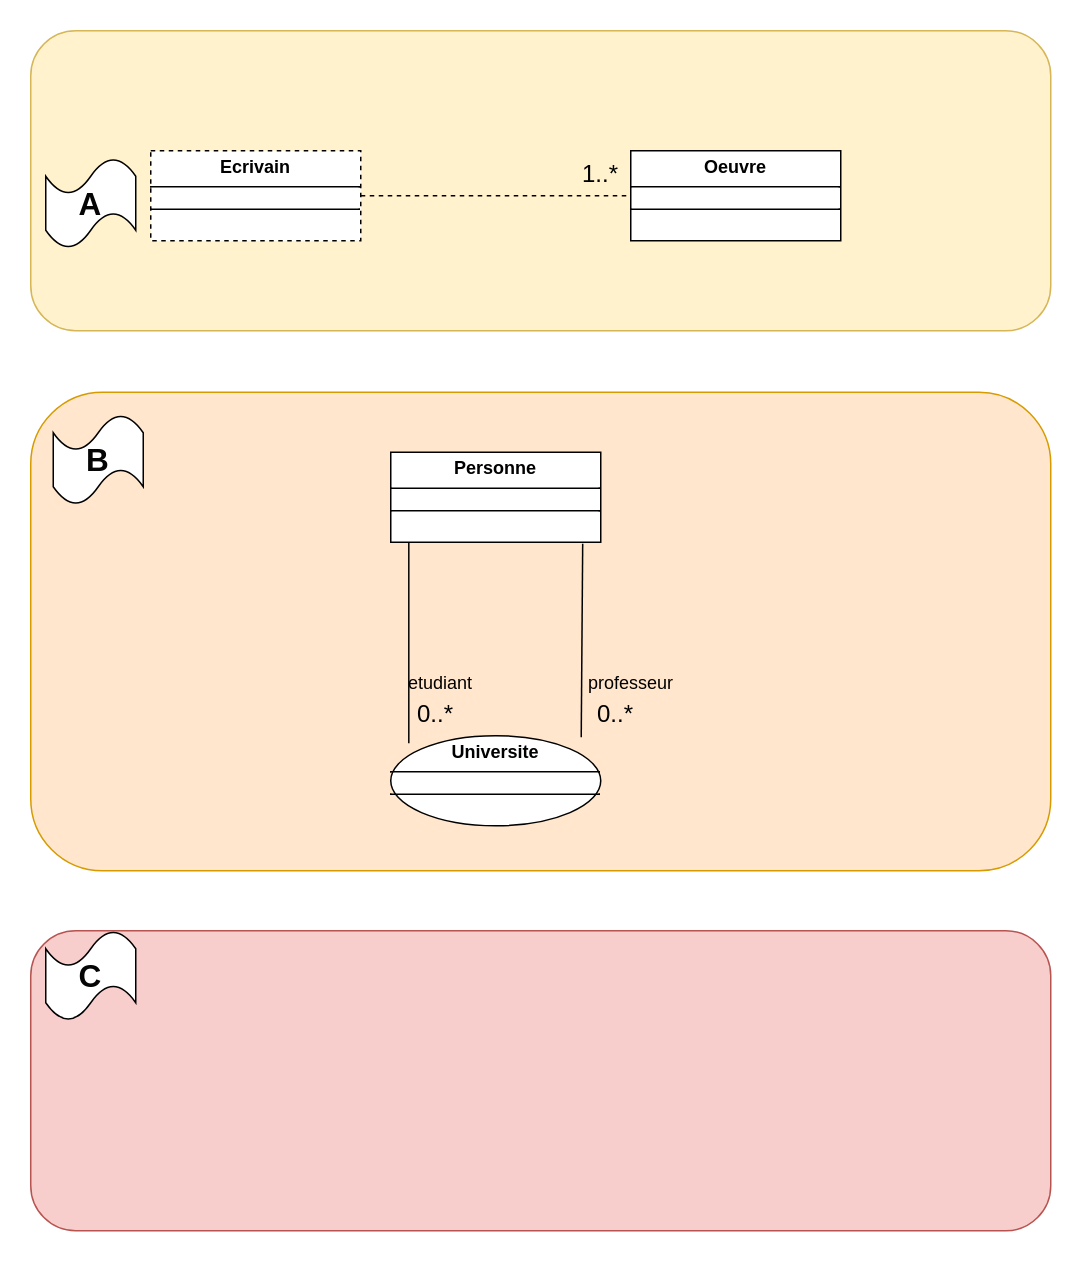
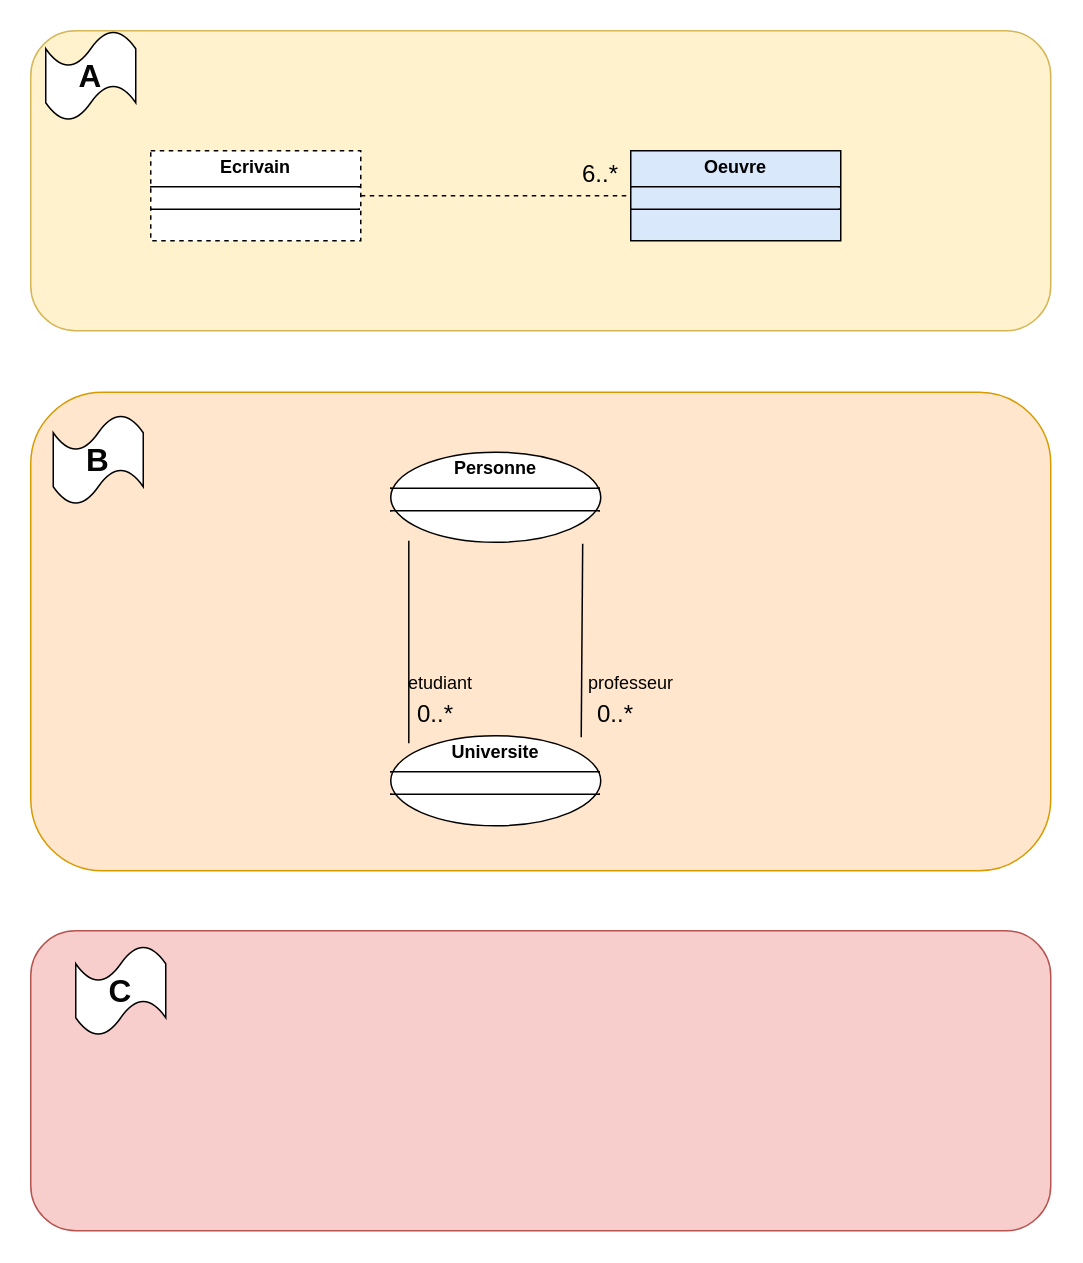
node "1..*": label "1..*" -> "6..*"
node "Oeuvre": fillcolor #ffffff -> #dae8fc
node "A": moved (91, 203) -> (91, 76)
node "Personne": shape rectangle -> ellipse
node "C": moved (91, 976) -> (121, 991)
